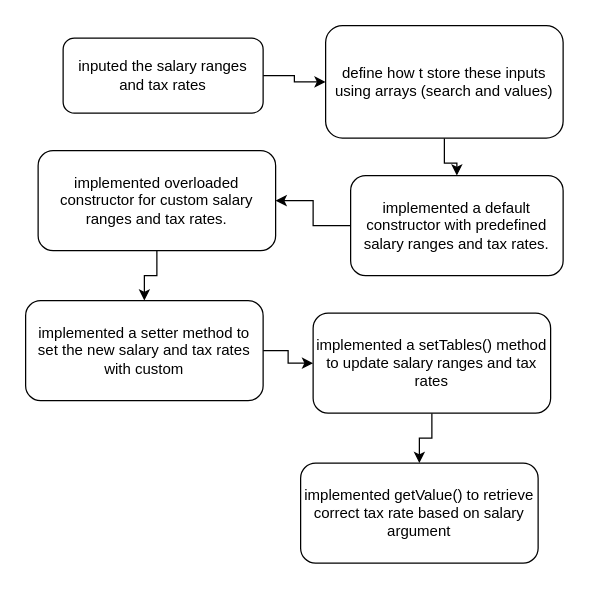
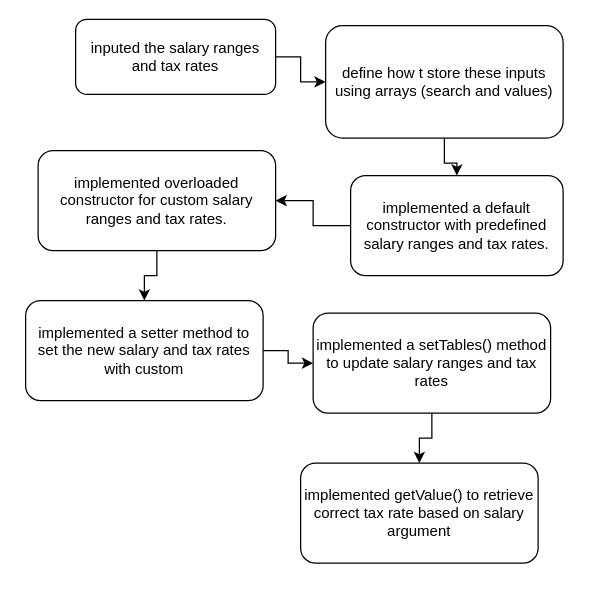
node "inputed the salary ranges and tax rates": moved (163, 76) -> (176, 57)
